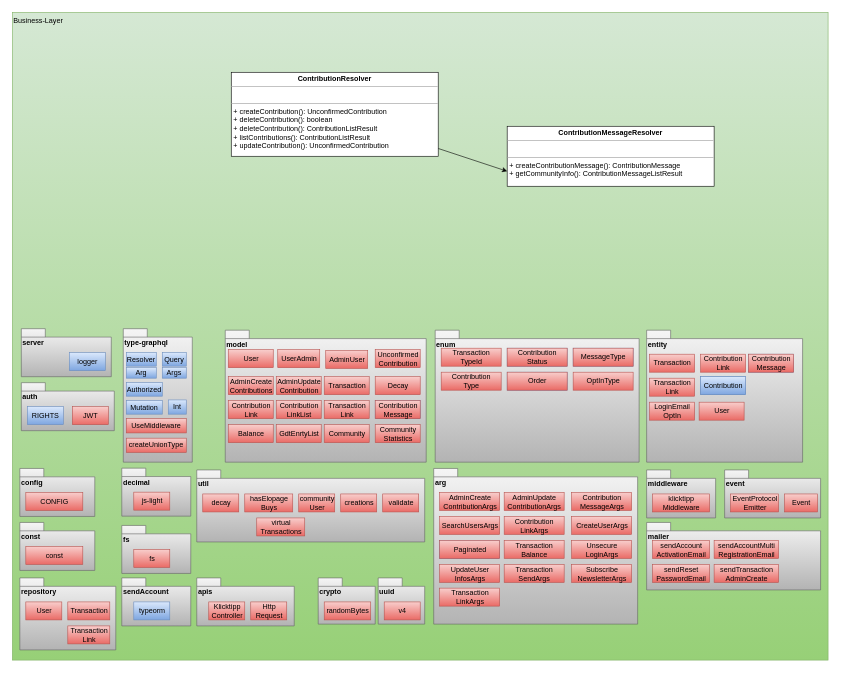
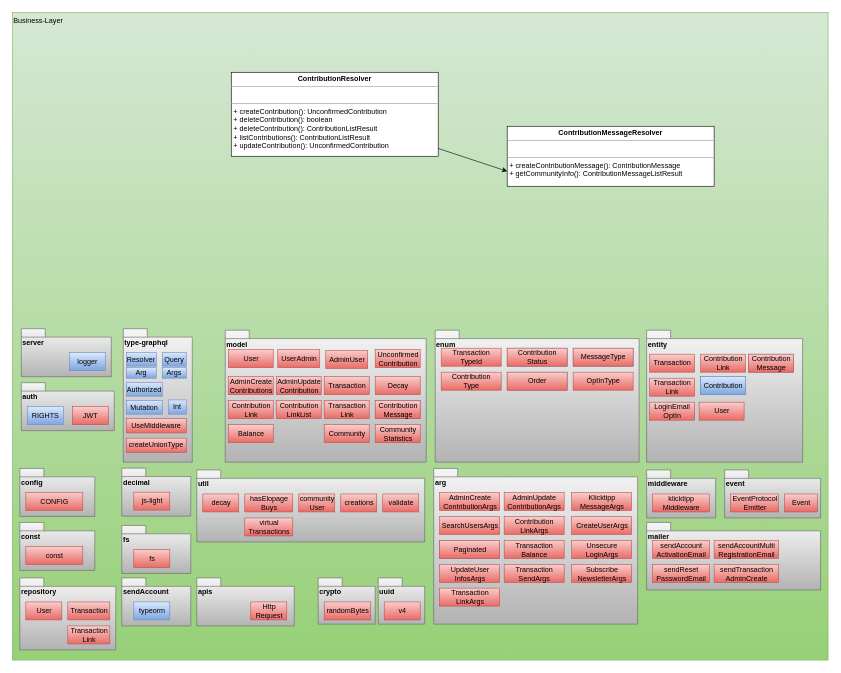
node "GdtEnrtyList": removed
node "Contribution MessageArgs": label "Contribution MessageArgs" -> "Klicktipp MessageArgs"
node "virtual Transactions": moved (281, 527) -> (269, 527)
node "Klicktipp Controller": removed
